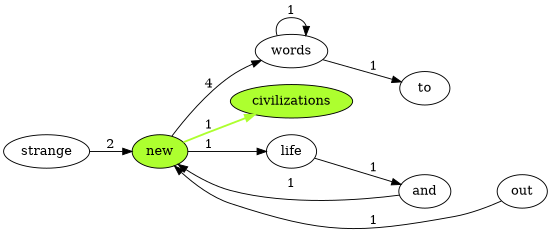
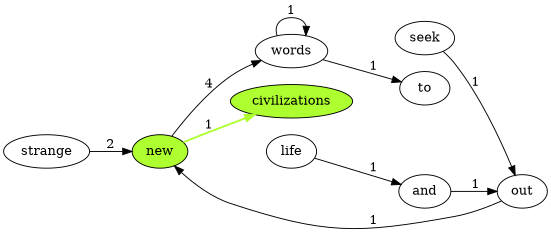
node "seek": added
edge "new" -> "life": removed, label "1"
edge "and" -> "new": now "and" -> "out"
